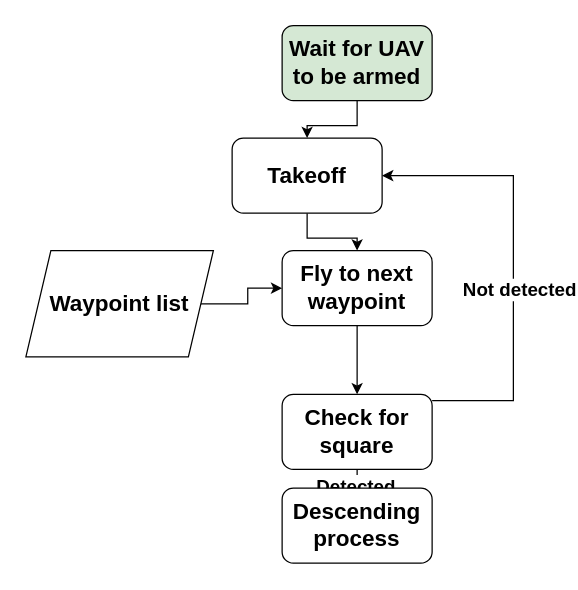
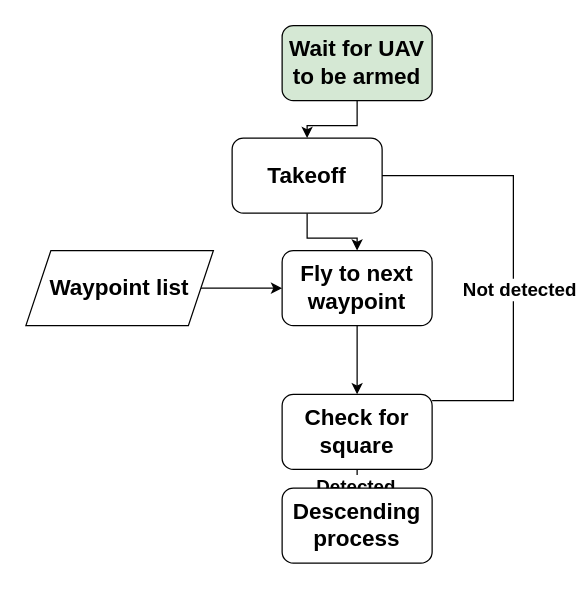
edge "Check for square" -> "Takeoff": arrowhead classic -> none
node "Waypoint list": size 188x106 -> 188x75
